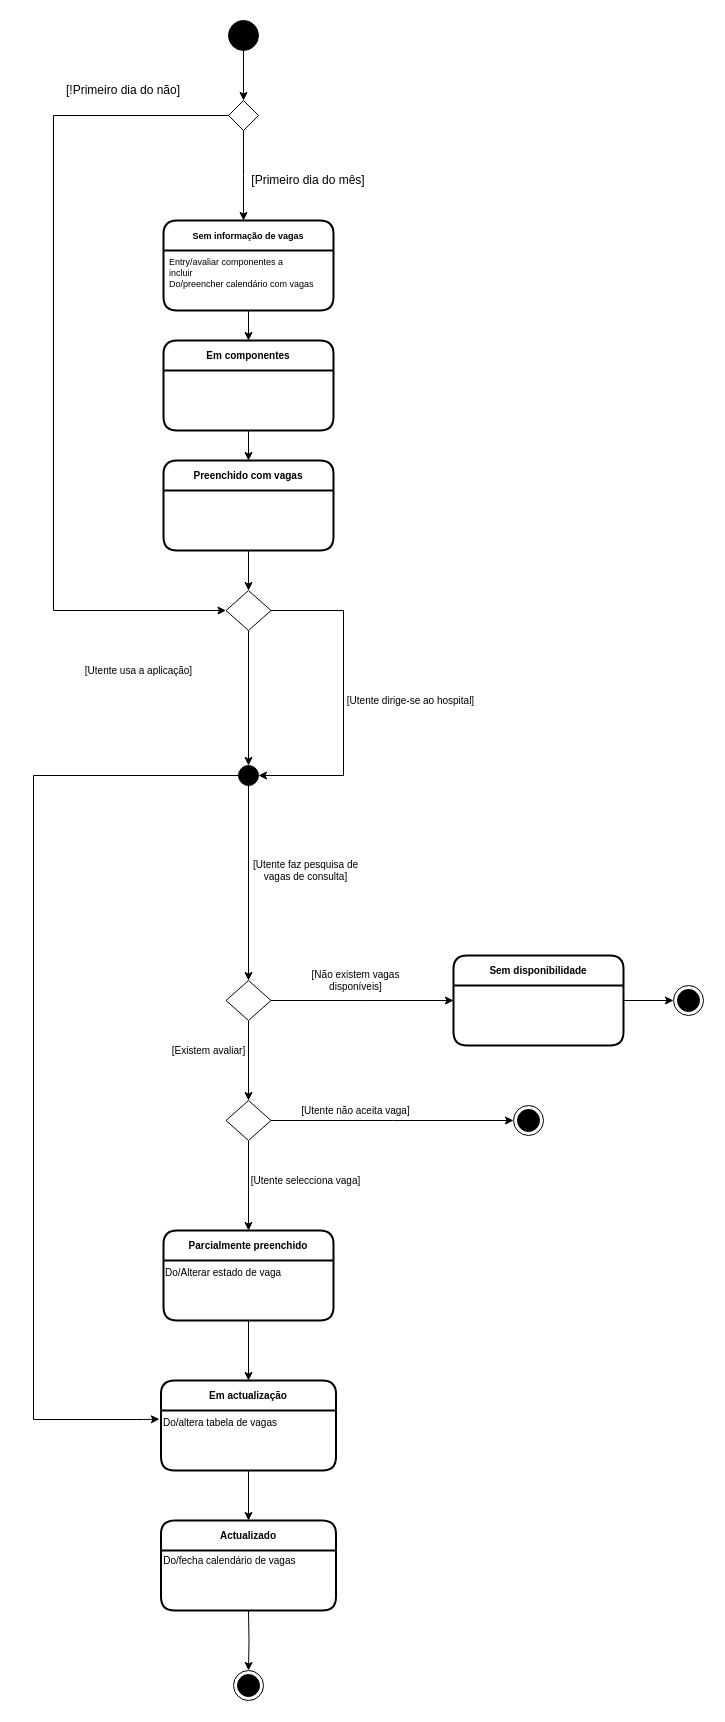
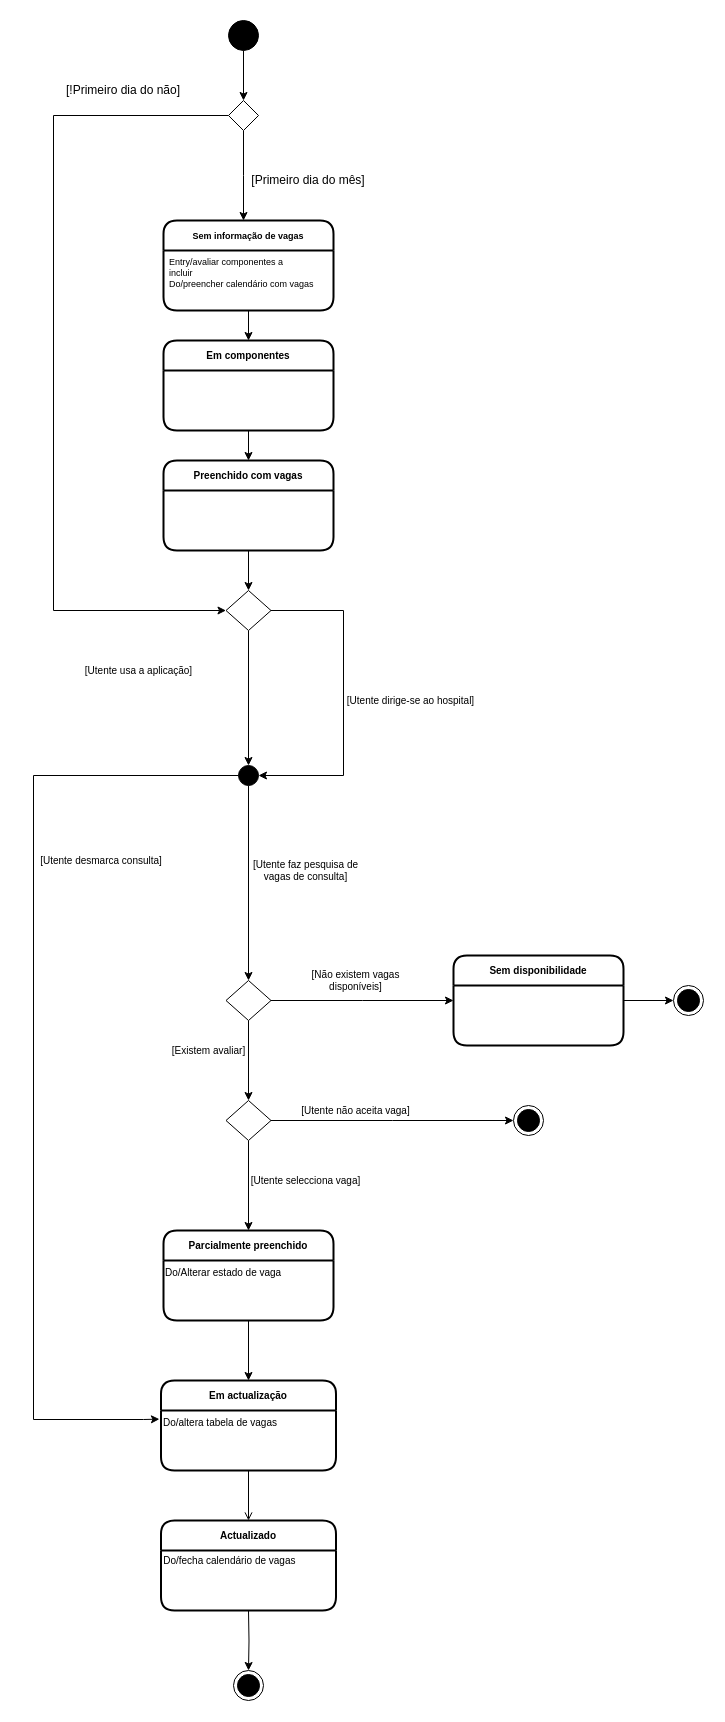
node "[Utente desmarca consulta]": added
edge "Em actualização" -> "Actualizado": arrowhead classic -> open
